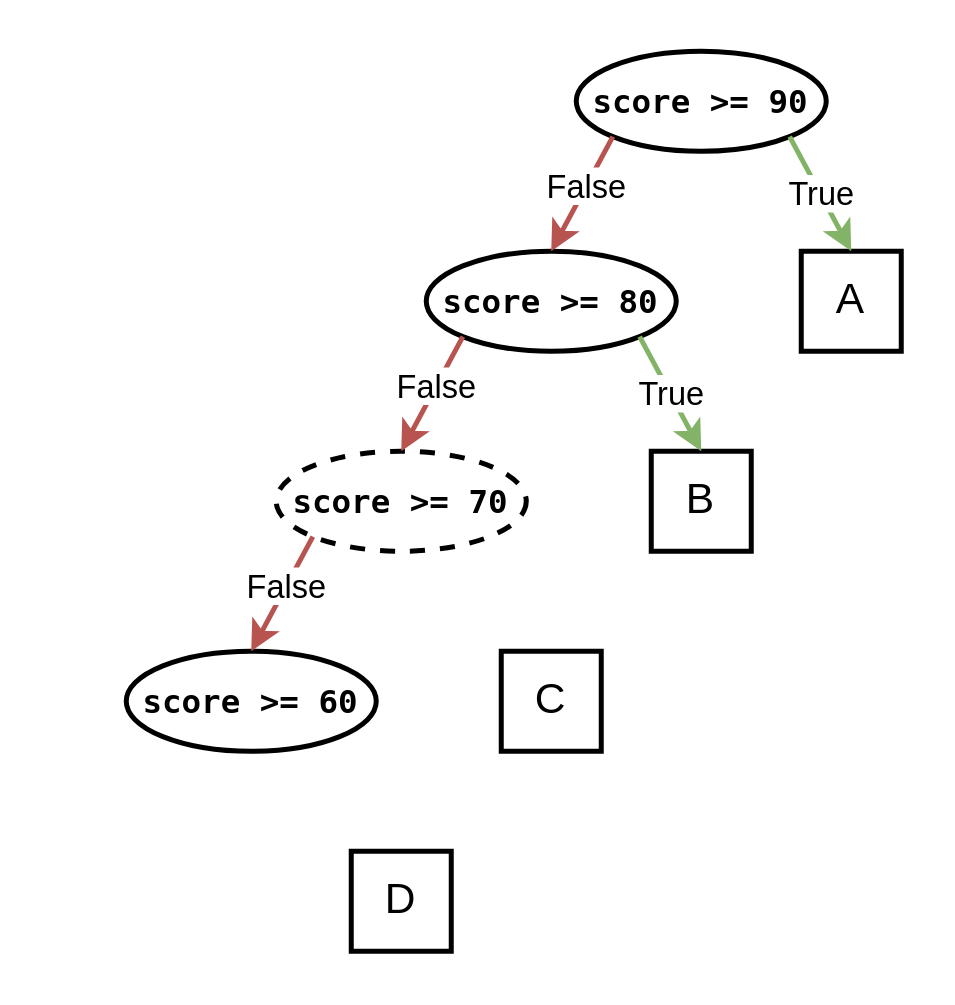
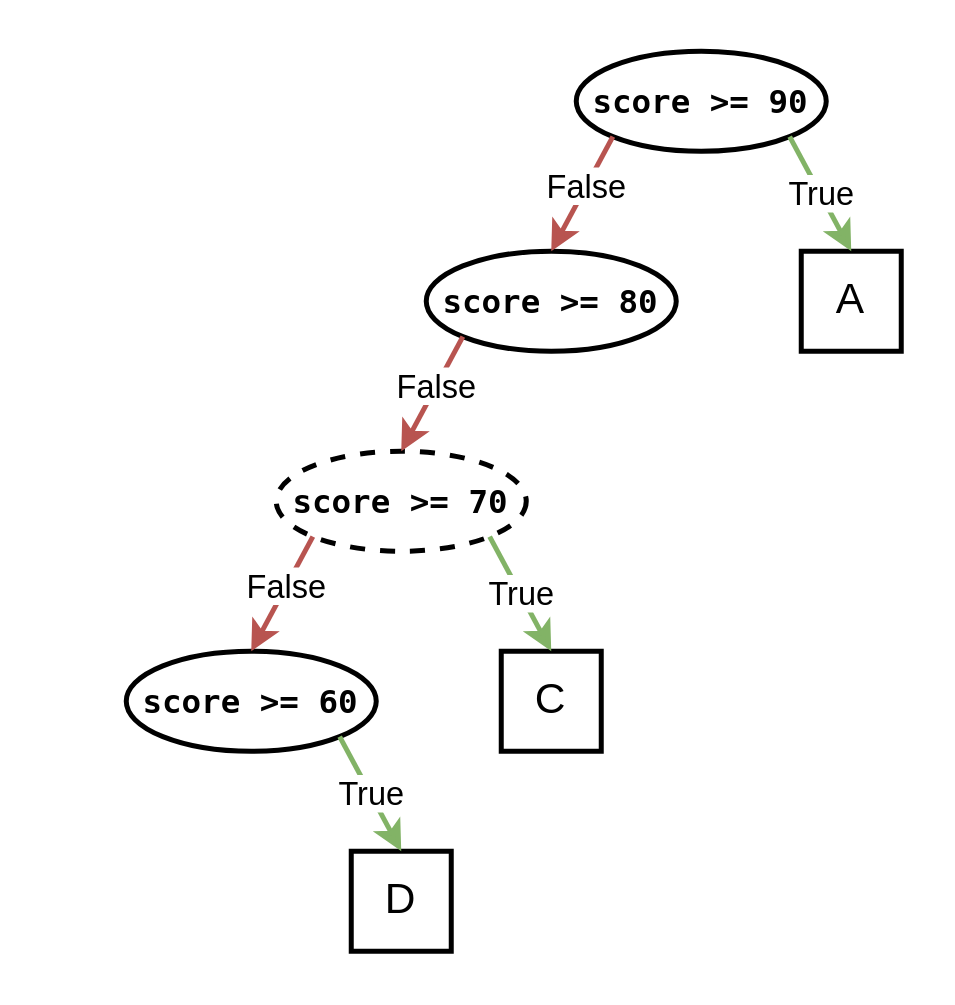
edge "score >= 80" -> "B": removed, label "True"
node "B": removed
edge "score >= 70" -> "C": added, label "True"
edge "score >= 60" -> "D": added, label "True"
